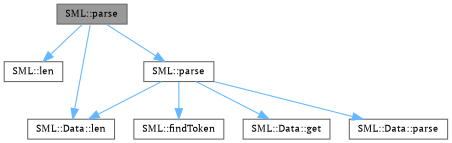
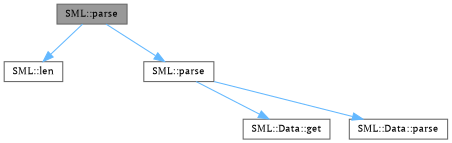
node "SML::Data::len": removed
node "SML::findToken": removed
